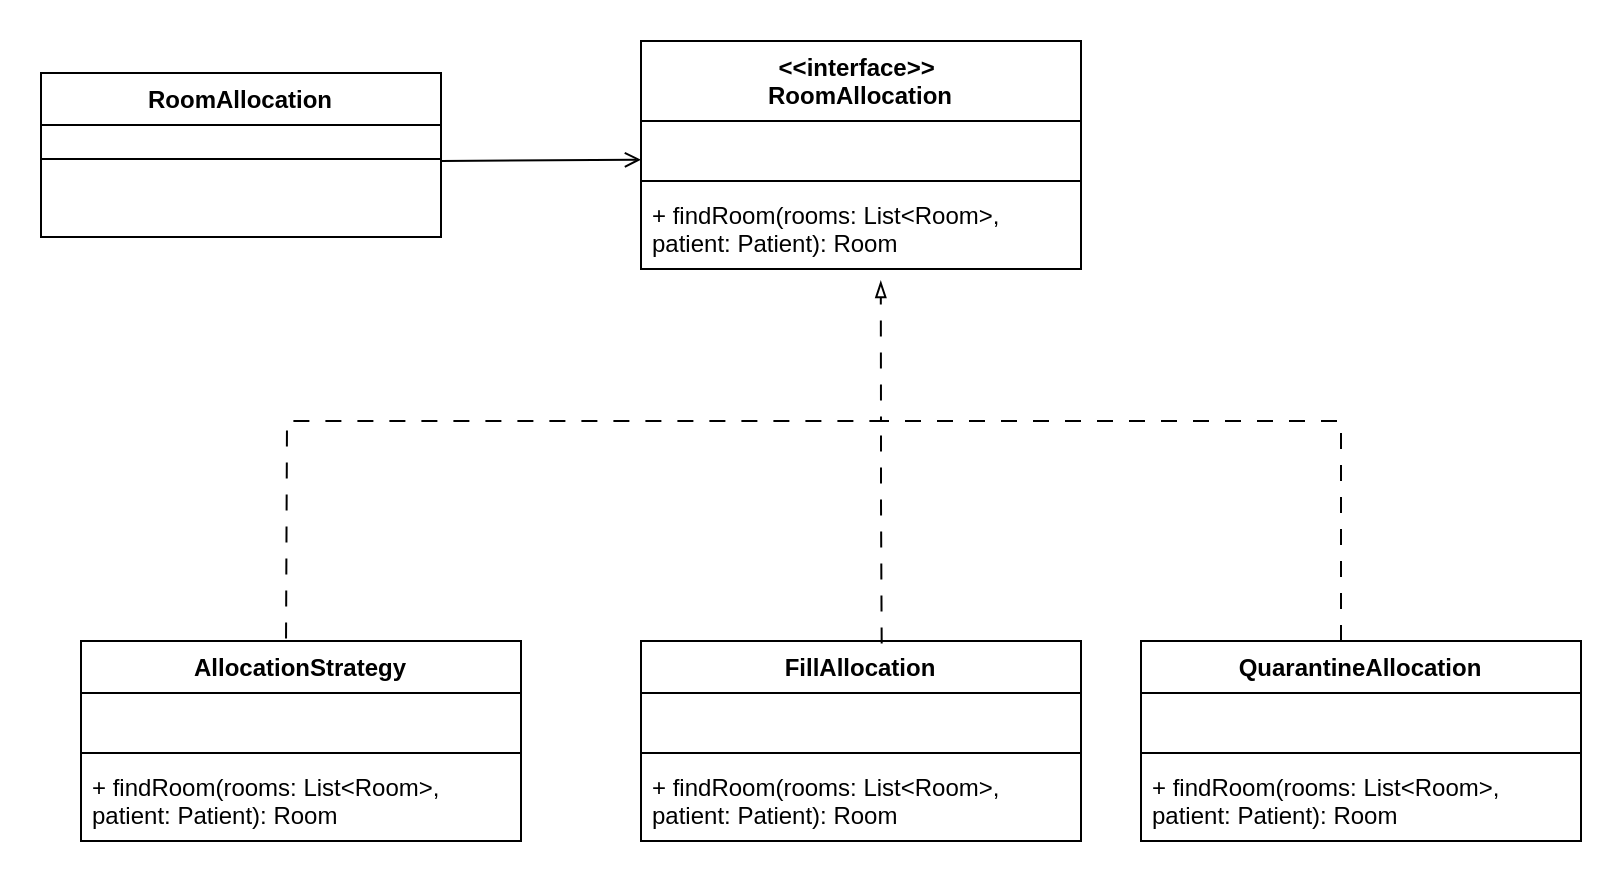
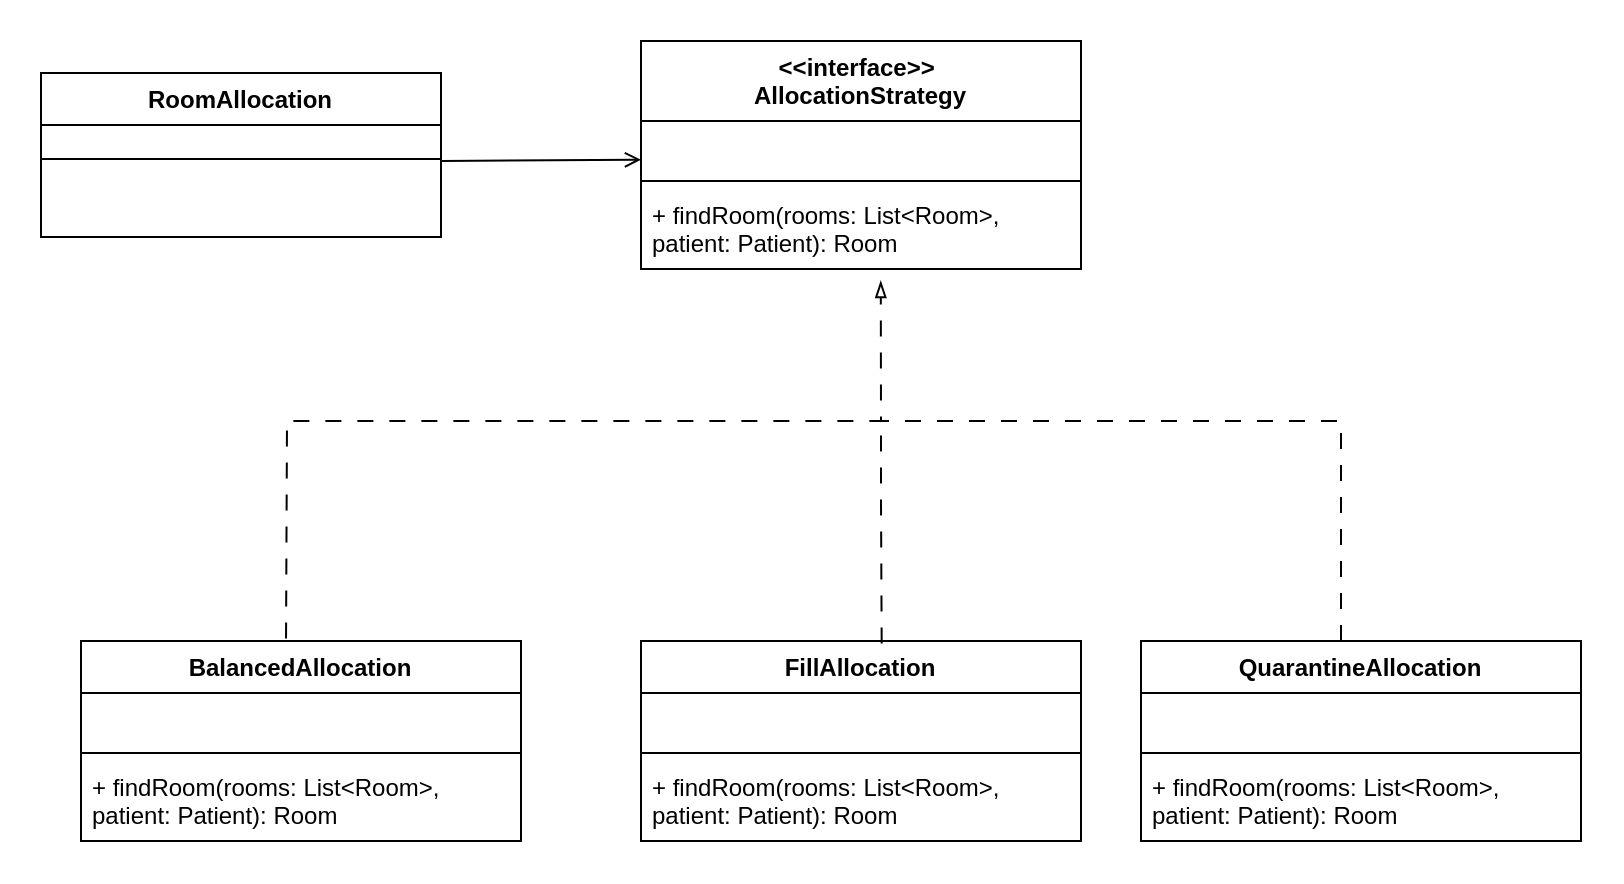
node "<<interface>> RoomAllocation": label "<<interface>> RoomAllocation" -> "<<interface>> AllocationStrategy"
node "AllocationStrategy": label "AllocationStrategy" -> "BalancedAllocation"
